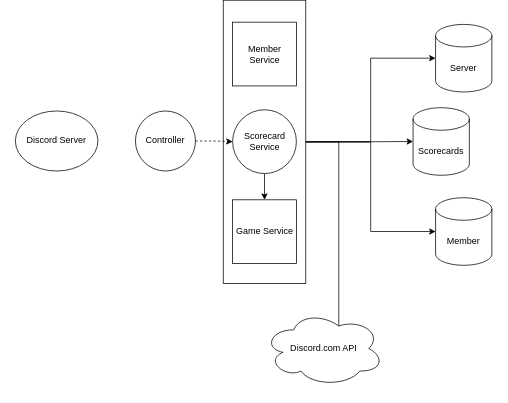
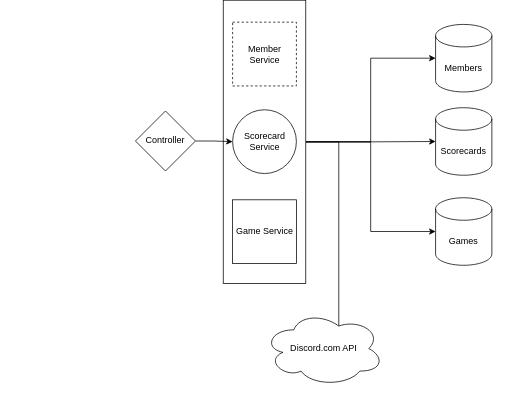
node "Member Service": style solid -> dashed
node "Server": label "Server" -> "Members"
node "Discord Server": removed
node "Controller": shape ellipse -> diamond
edge "Controller" -> "Scorecard Service": style dashed -> solid
node "Scorecards": moved (441, 141) -> (464, 141)
edge "Scorecard Service" -> "Game Service": removed
node "Member": label "Member" -> "Games"
